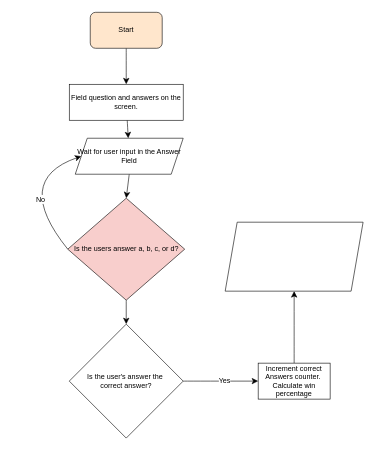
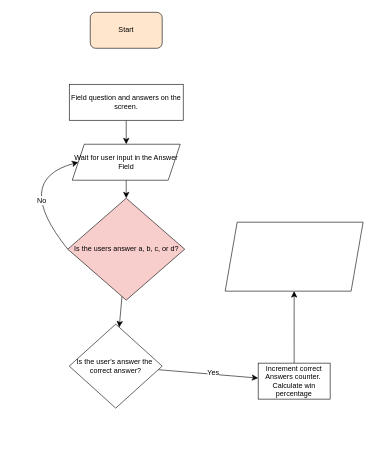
edge "Start" -> "Field question and answers on the screen.": removed
node "Wait for user input in the Answer Field": moved (129, 156) -> (126, 162)
node "Is the user's answer the correct answer?": size 114x114 -> 93x84
